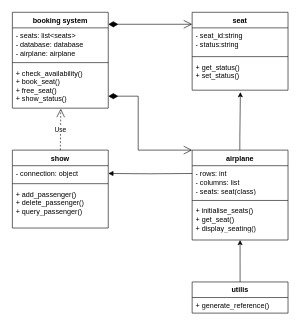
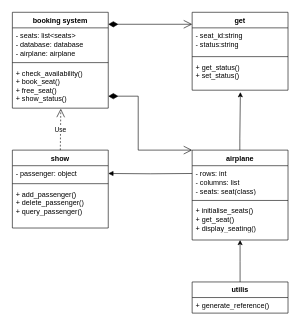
node "seat": label "seat" -> "get"
node "- connection: object": label "- connection: object" -> "- passenger: object"
